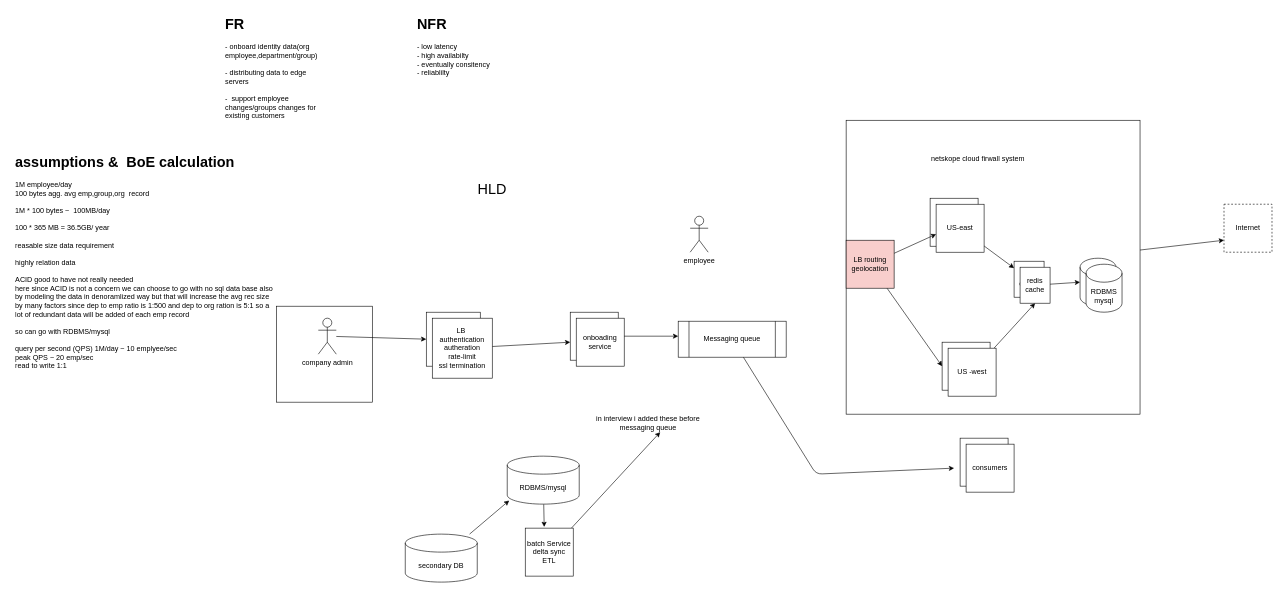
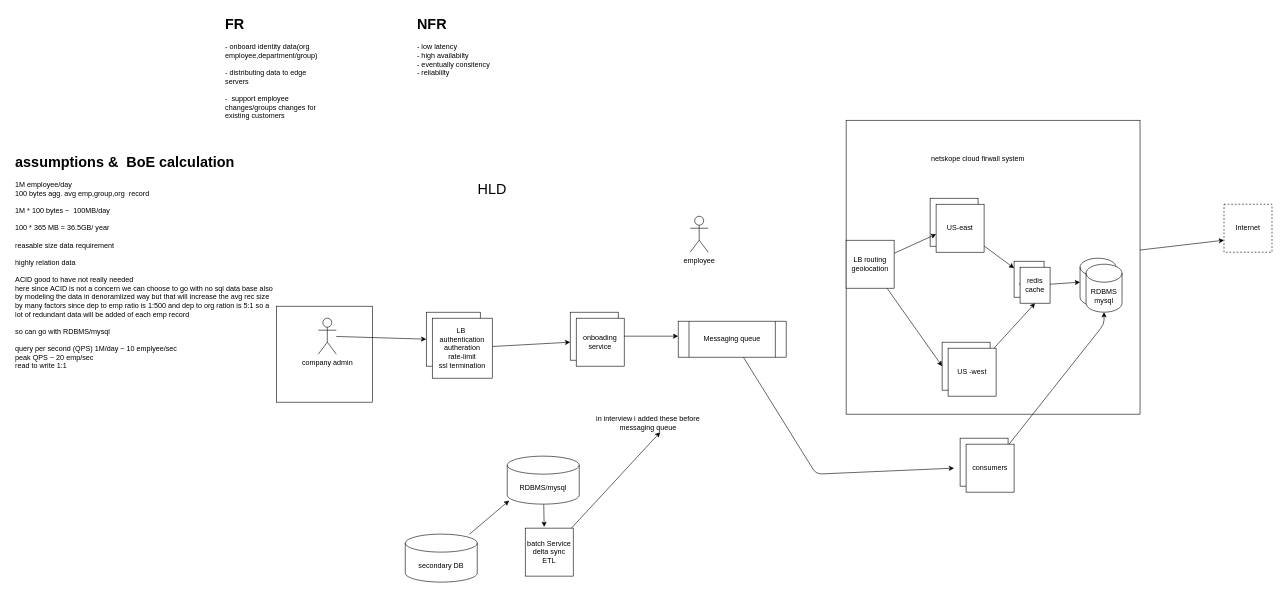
node "LB routing geolocation": fillcolor #f8cecc -> #ffffff
edge "consumers" -> "RDBMS mysql": added
